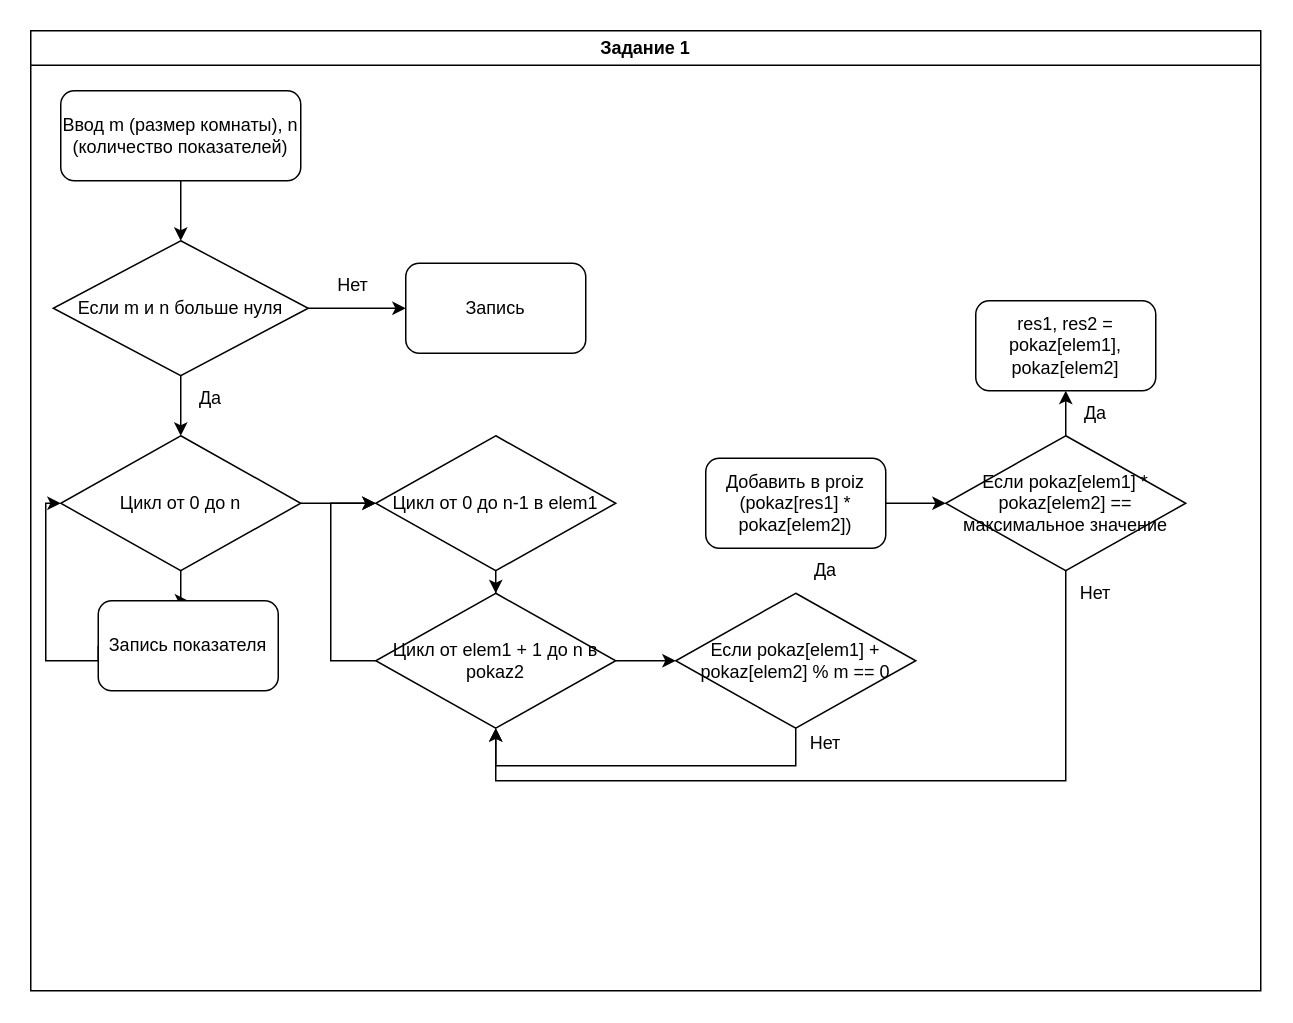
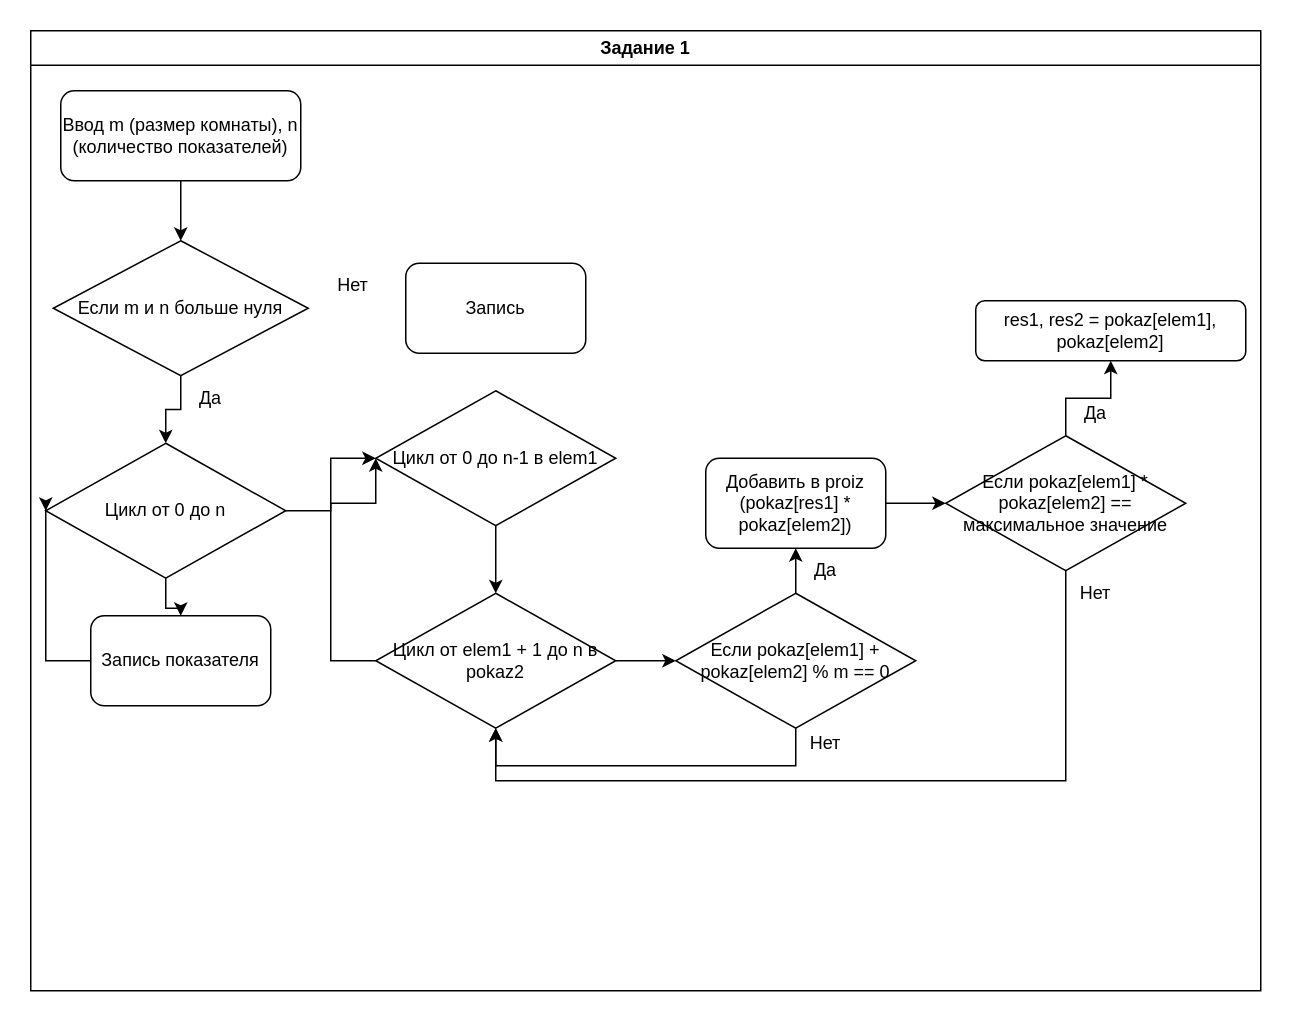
edge "Если m и n больше нуля" -> "Запись": removed
node "res1, res2 = pokaz[elem1], pokaz[elem2]": size 180x90 -> 270x60
node "Цикл от 0 до n": moved (181, 503) -> (166, 511)
node "Цикл от 0 до n-1 в elem1": moved (496, 503) -> (496, 458)
edge "Если pokaz[elem1] + pokaz[elem2] % m == 0" -> "Добавить в proiz (pokaz[res1] * pokaz[elem2])": added
node "Запись показателя": moved (188, 646) -> (181, 661)
